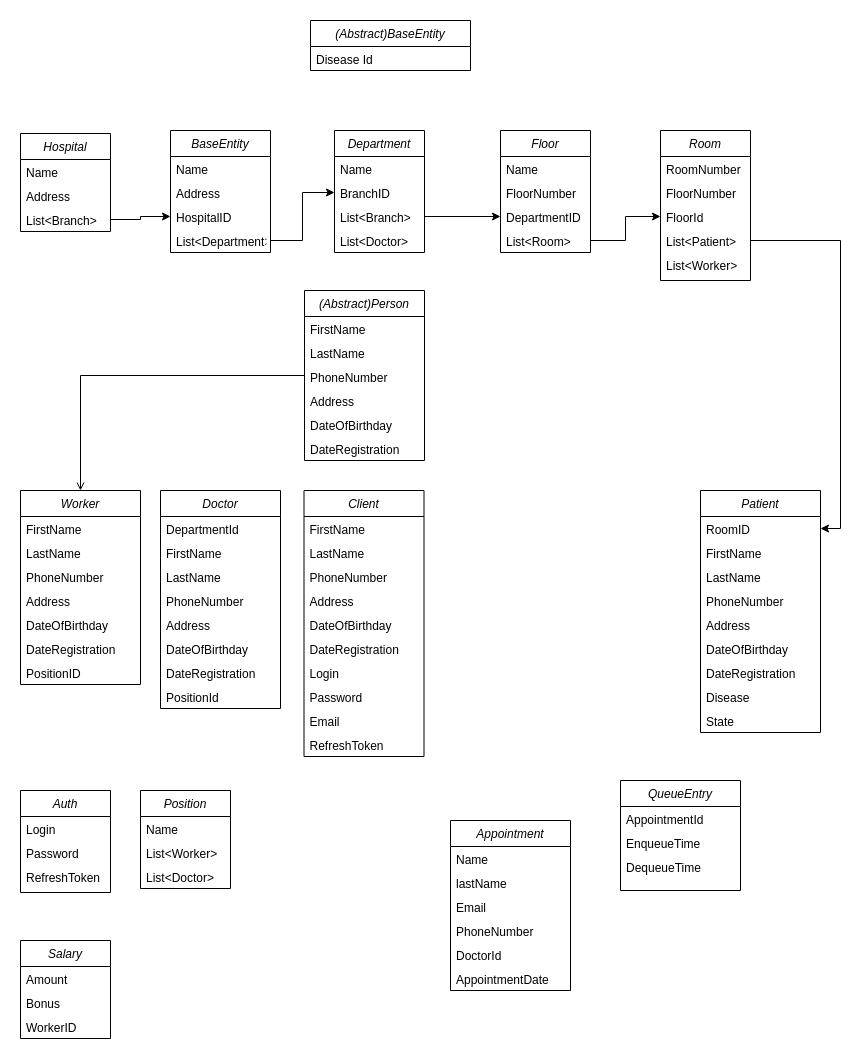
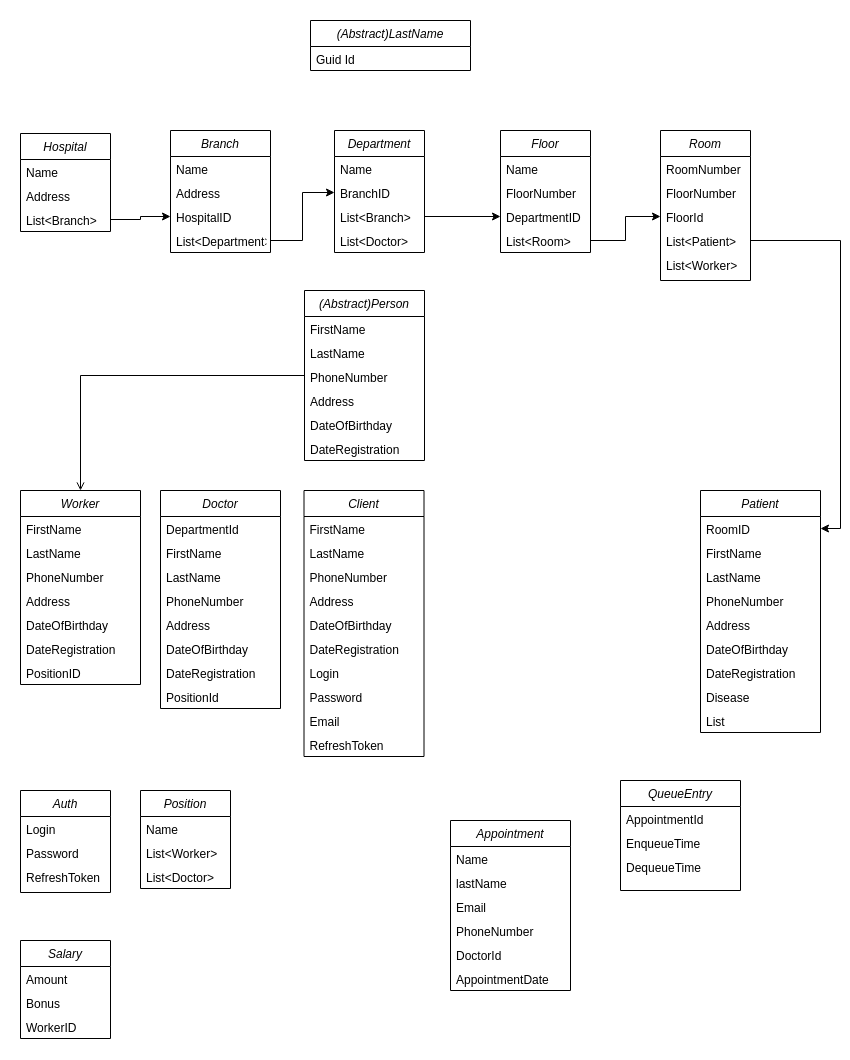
node "(Abstract)BaseEntity": label "(Abstract)BaseEntity" -> "(Abstract)LastName"
node "Disease Id": label "Disease Id" -> "Guid Id"
node "BaseEntity": label "BaseEntity" -> "Branch"
node "State": label "State" -> "List"
